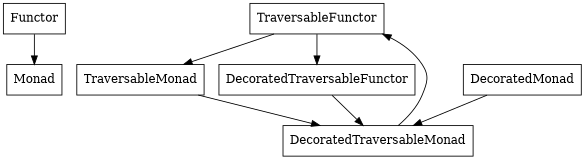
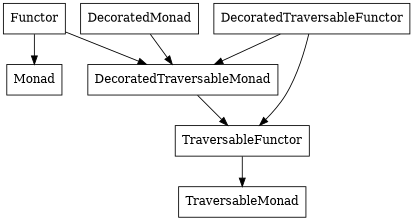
edge "TraversableFunctor" -> "DecoratedTraversableFunctor": reversed
edge "TraversableMonad" -> "DecoratedTraversableMonad": now "Functor" -> "DecoratedTraversableMonad"
